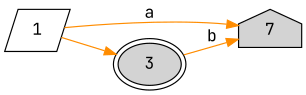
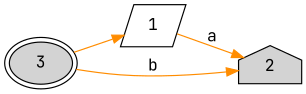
node "7": label "7" -> "2"
edge "1" -> "3": reversed
